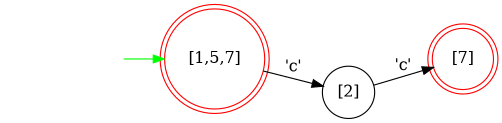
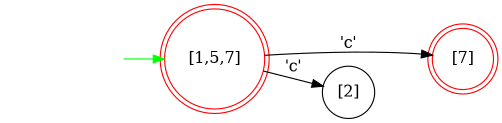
edge "[2]" -> "[7]": now "[1,5,7]" -> "[7]"
